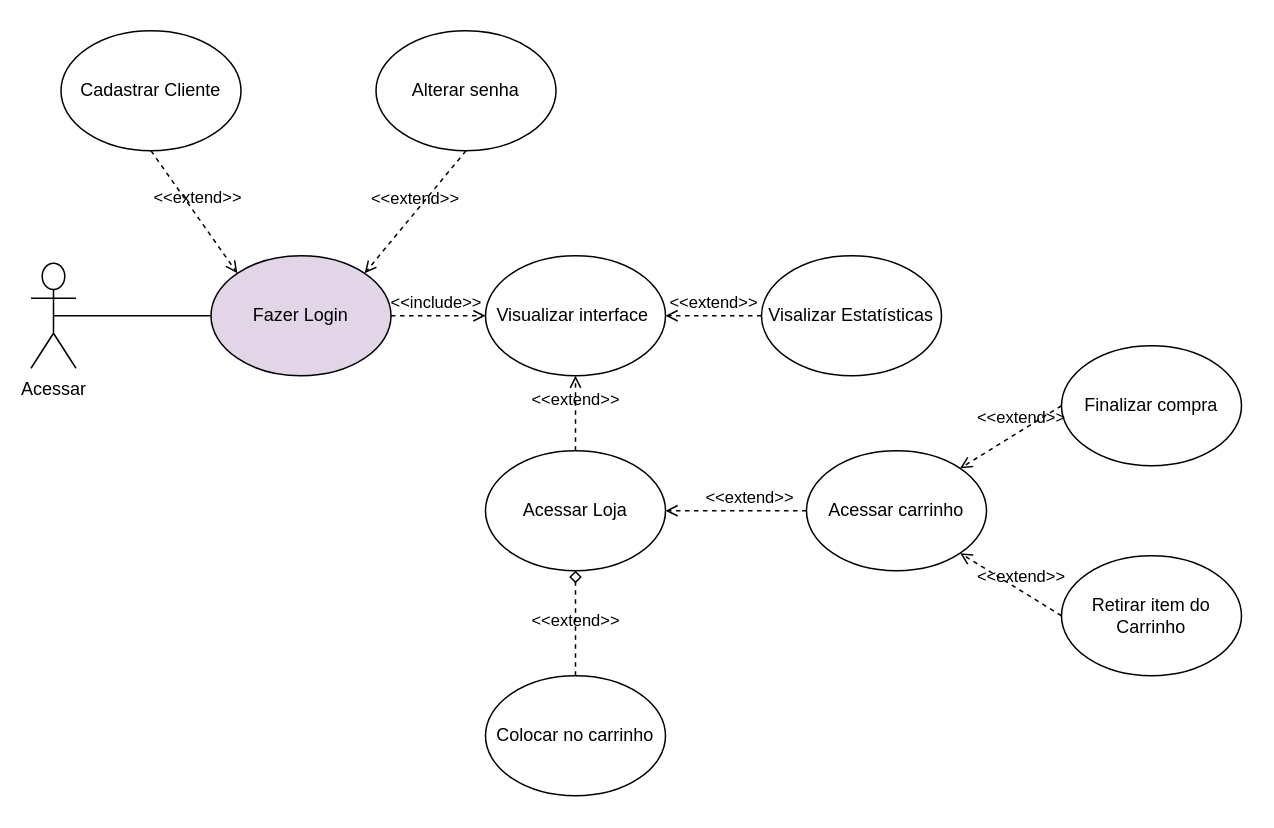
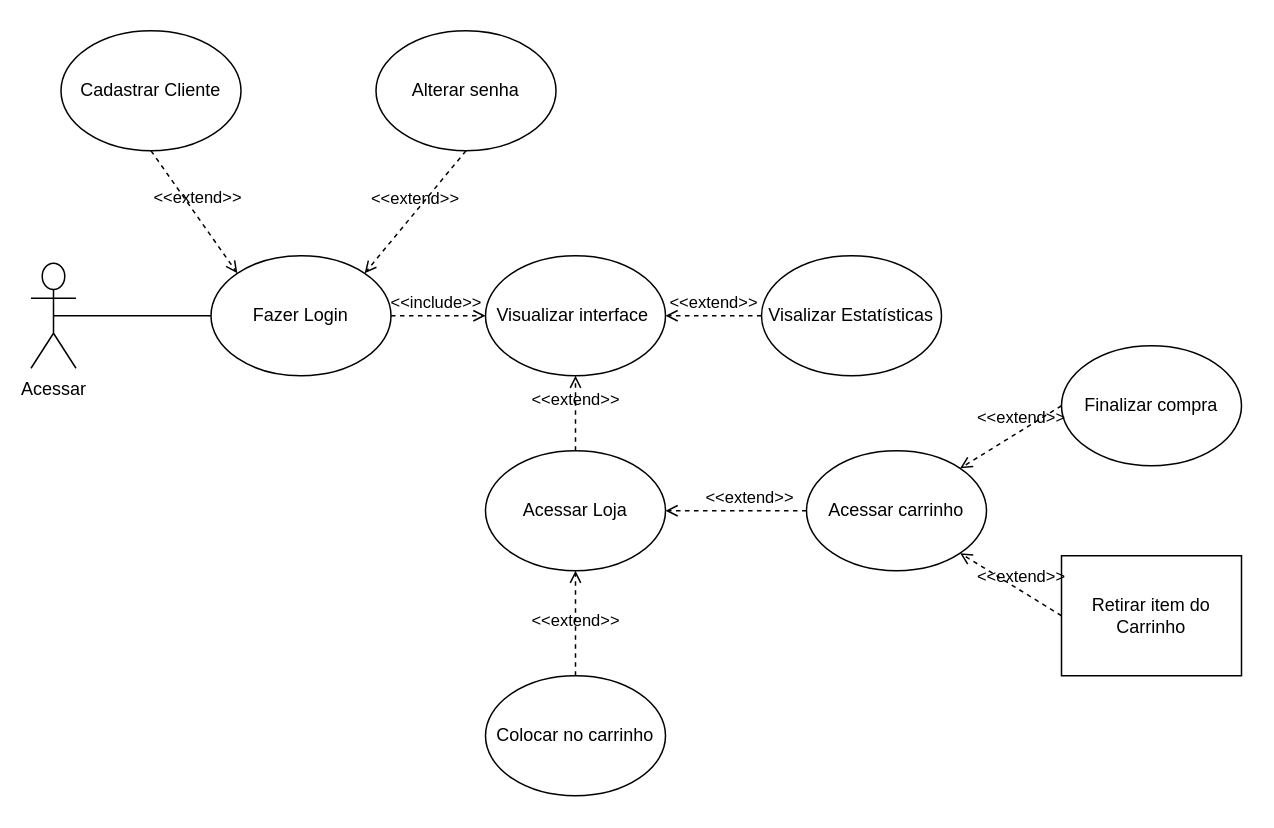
node "Fazer Login": fillcolor #e1d5e7 -> #ffffff
edge "Colocar no carrinho" -> "Acessar Loja": arrowhead diamond -> open
node "Retirar item do Carrinho": shape ellipse -> rectangle
